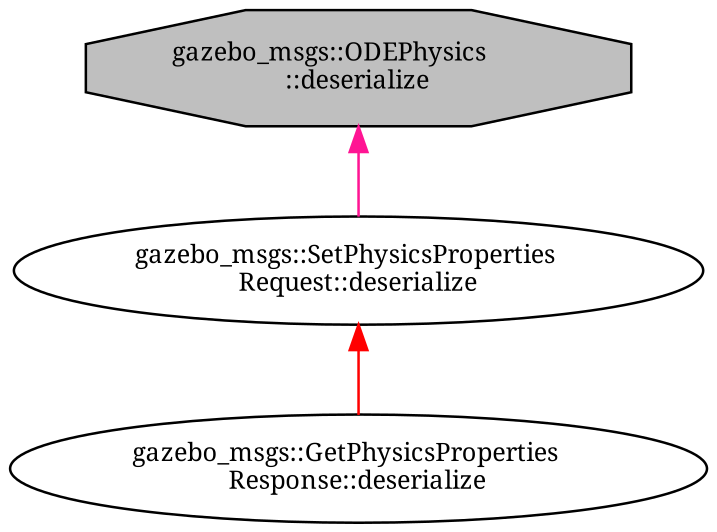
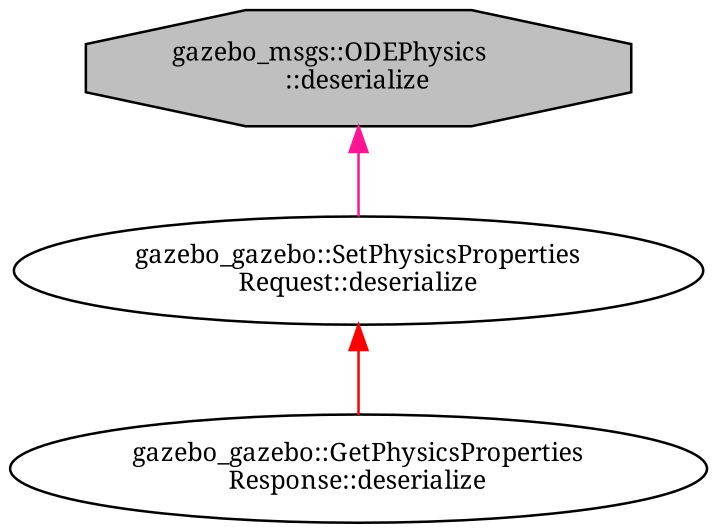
node "gazebo_msgs::SetPhysicsProperties Request::deserialize": label "gazebo_msgs::SetPhysicsProperties Request::deserialize" -> "gazebo_gazebo::SetPhysicsProperties Request::deserialize"
node "gazebo_msgs::GetPhysicsProperties Response::deserialize": label "gazebo_msgs::GetPhysicsProperties Response::deserialize" -> "gazebo_gazebo::GetPhysicsProperties Response::deserialize"
